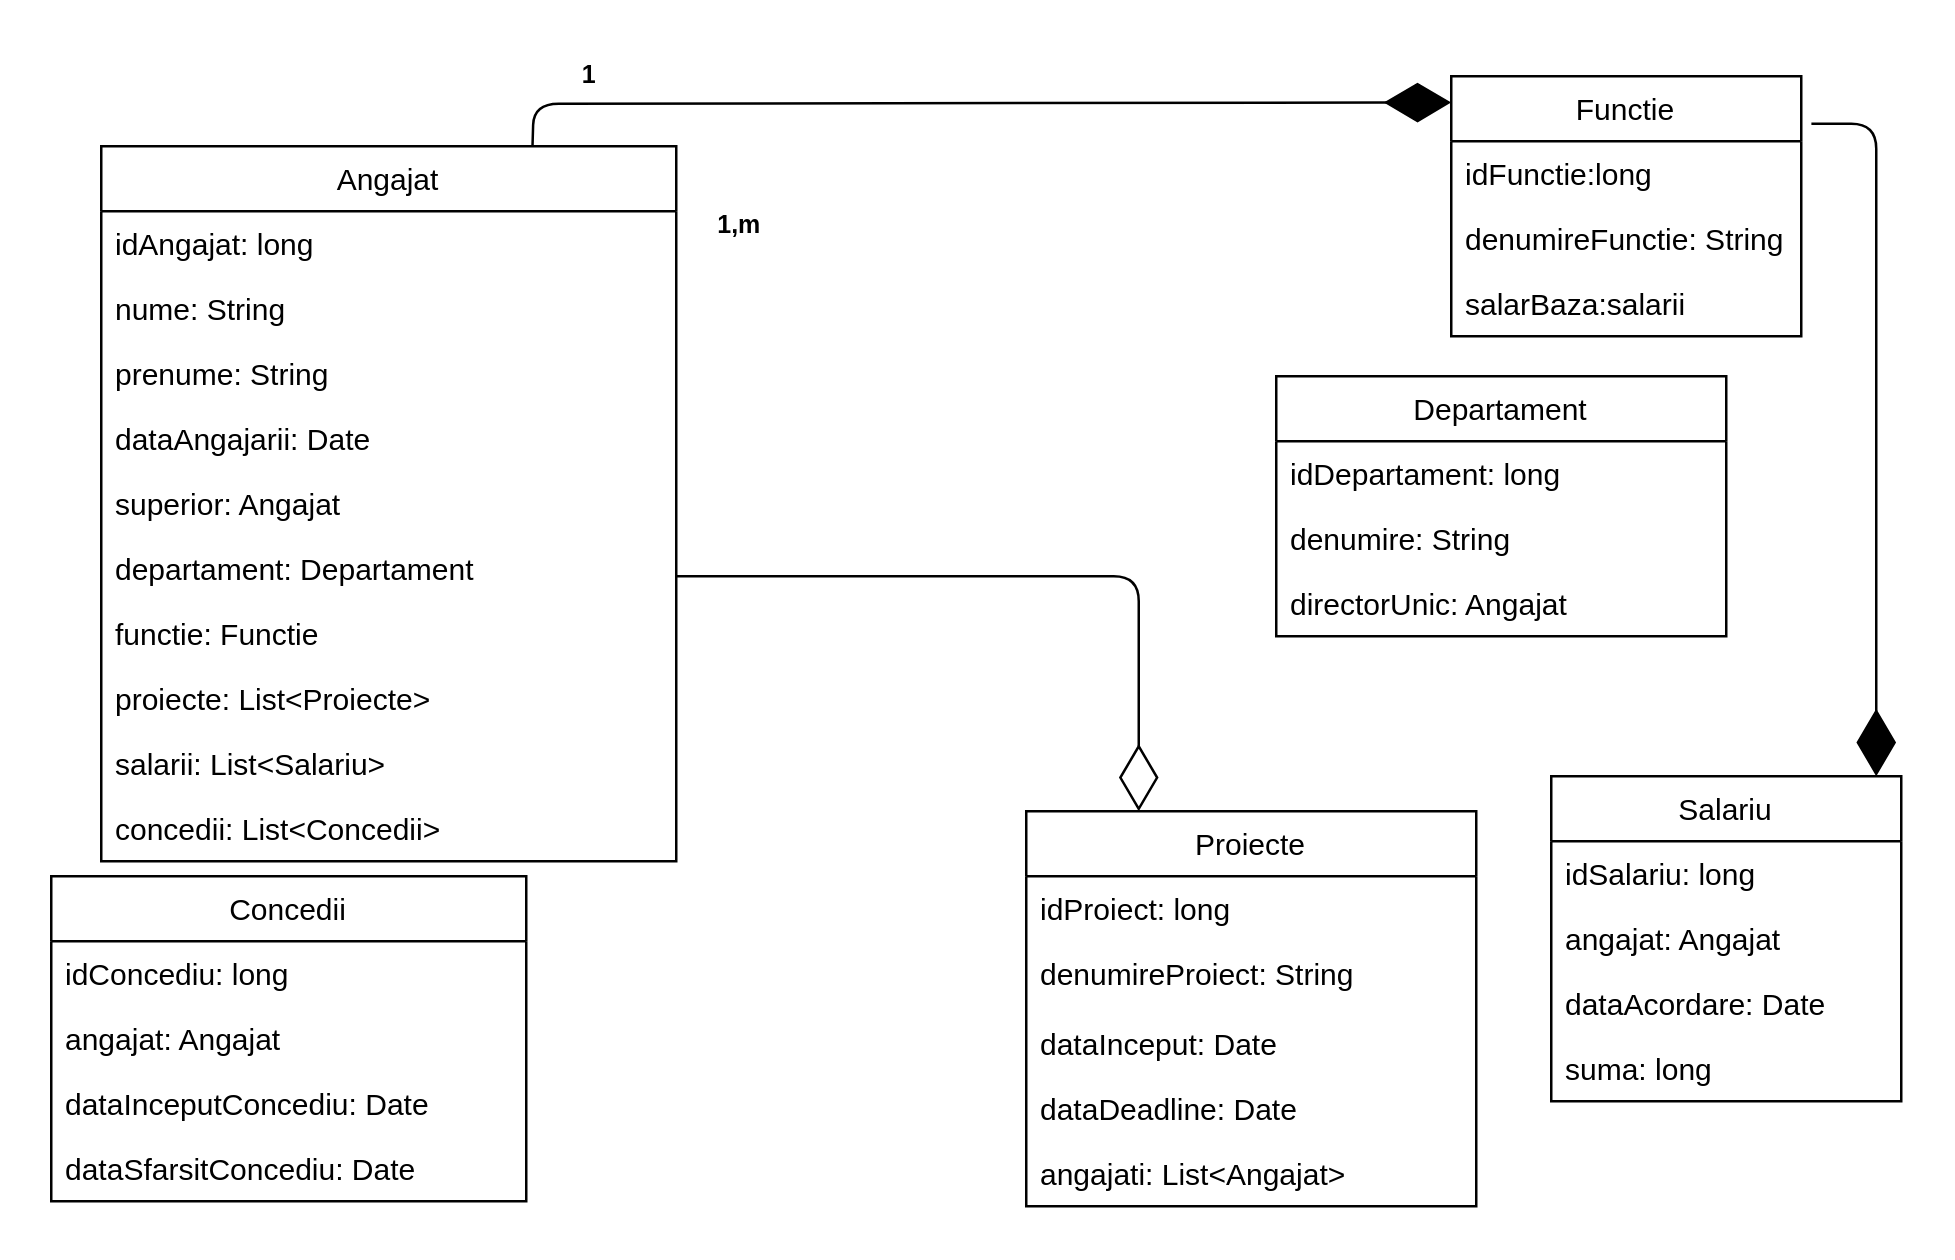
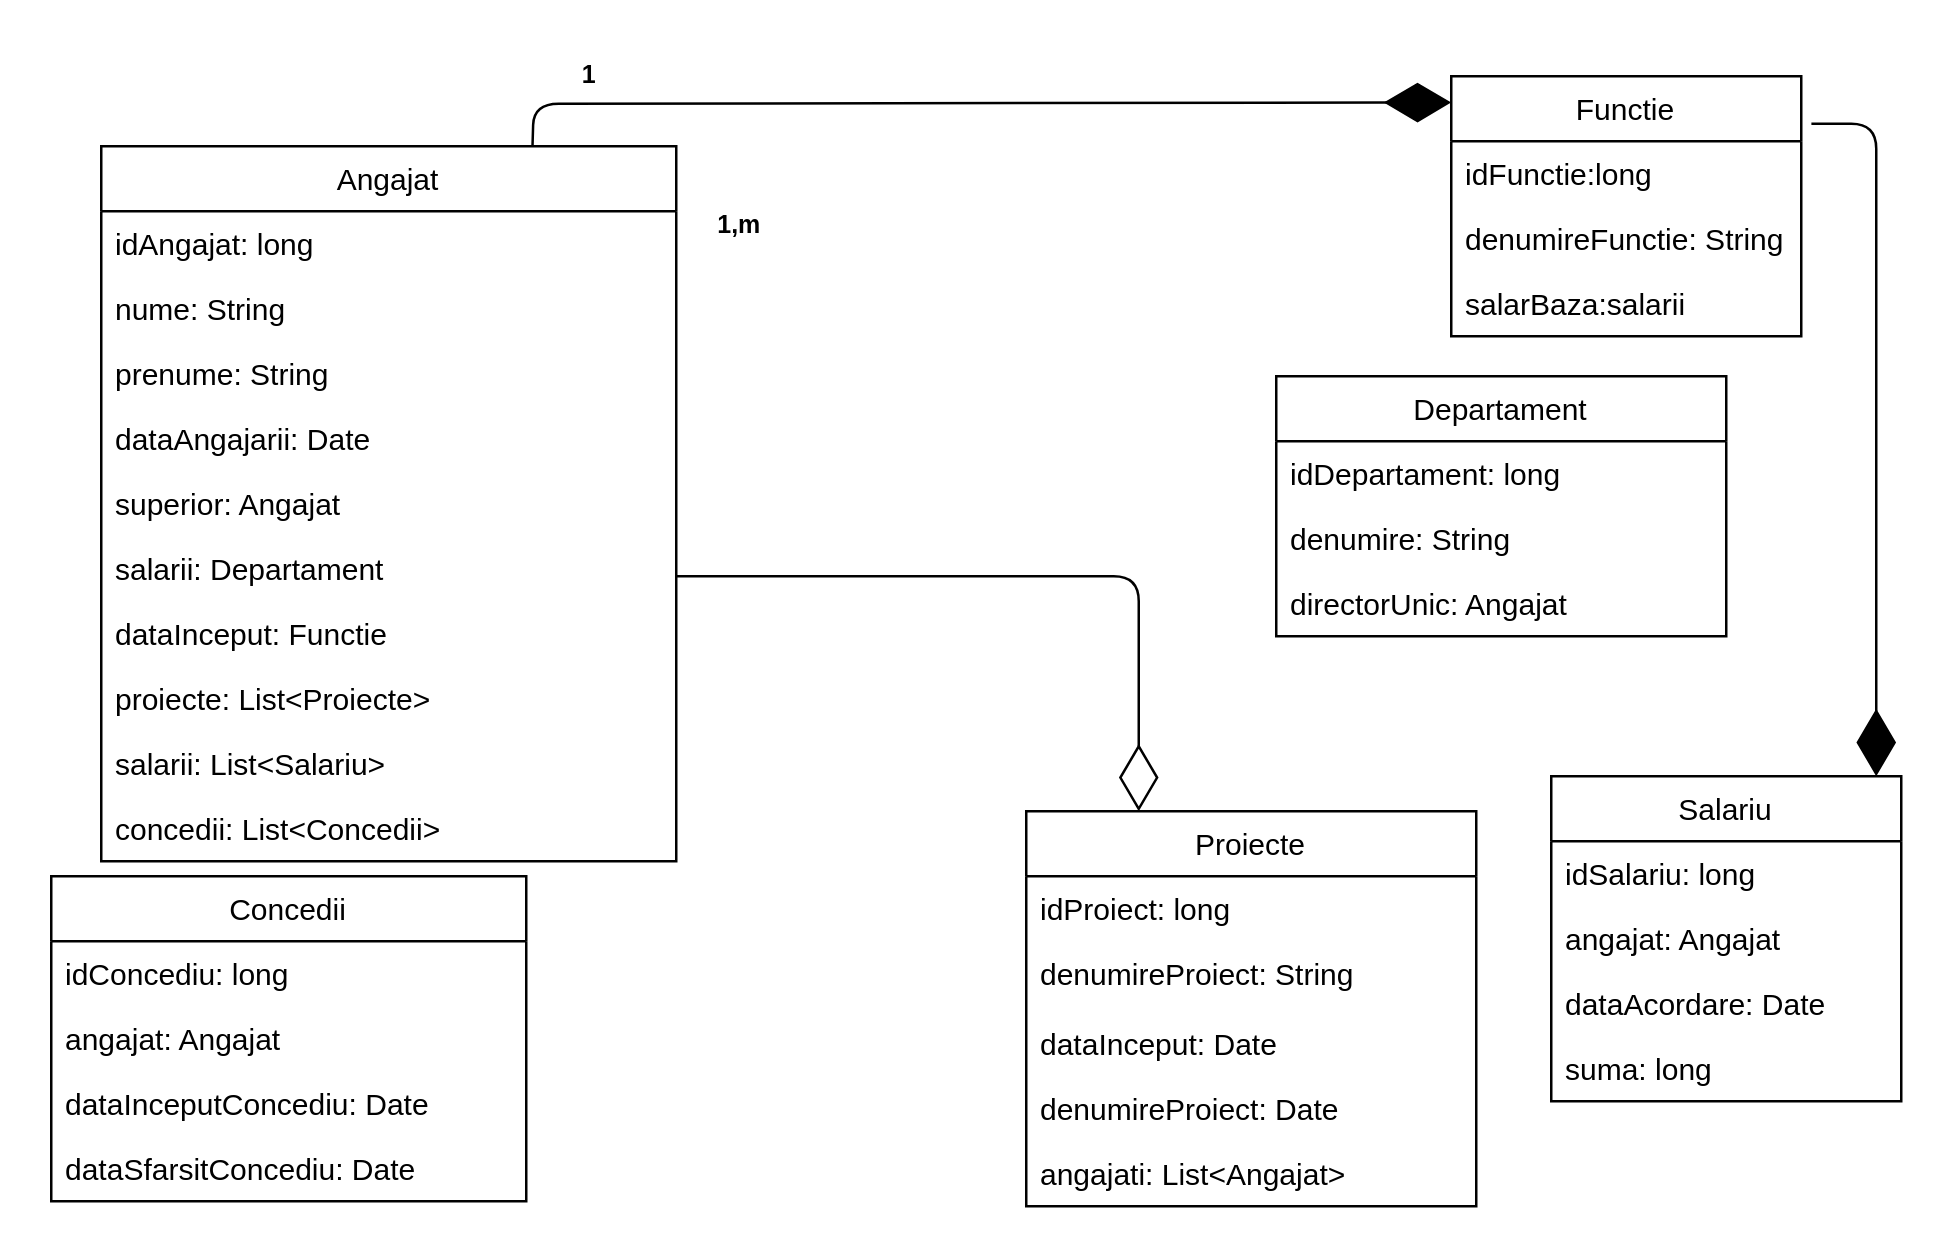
node "departament: Departament": label "departament: Departament" -> "salarii: Departament"
node "functie: Functie": label "functie: Functie" -> "dataInceput: Functie"
node "dataDeadline: Date": label "dataDeadline: Date" -> "denumireProiect: Date"
